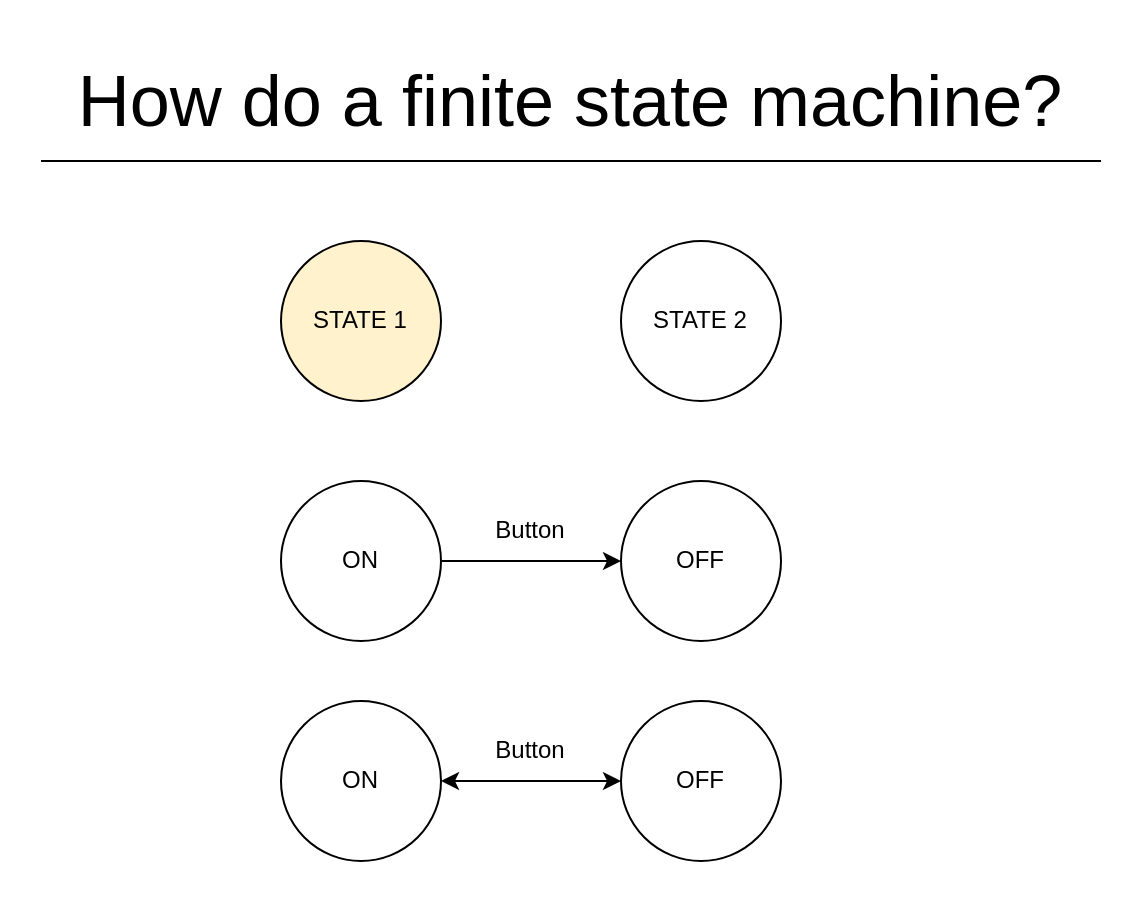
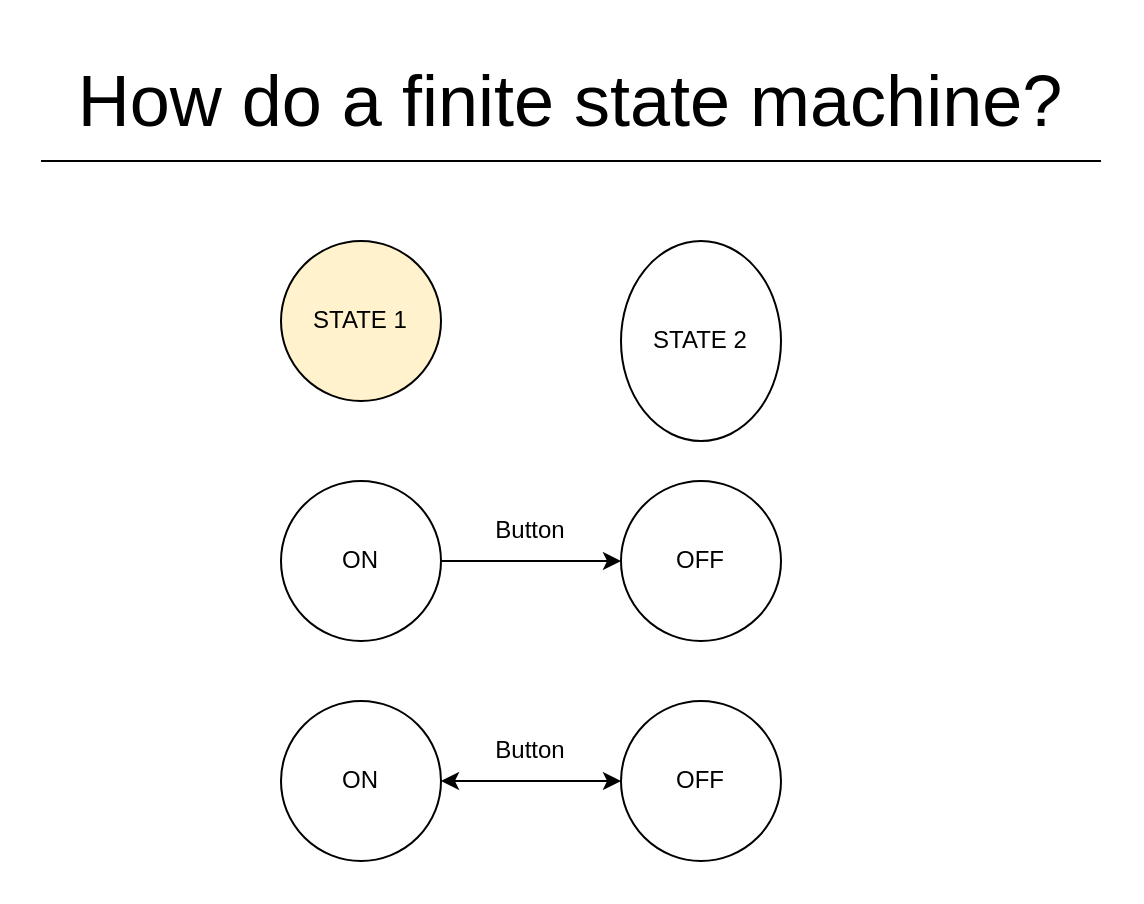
node "STATE 2": size 160x160 -> 160x200
